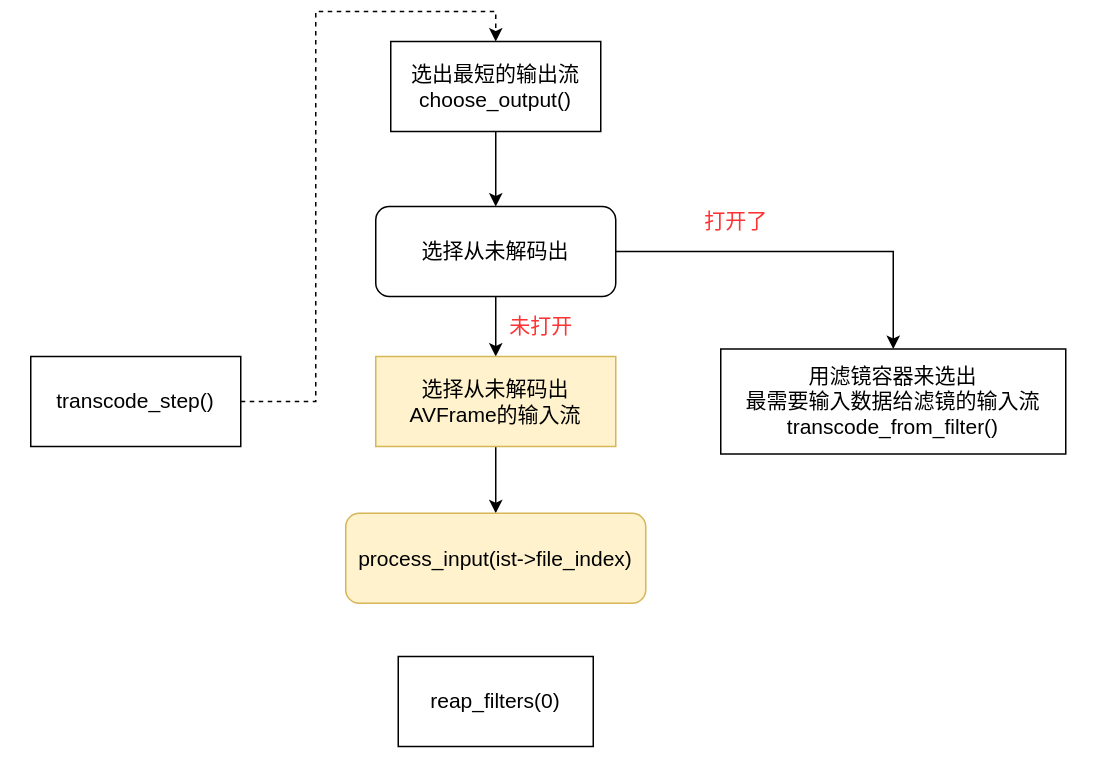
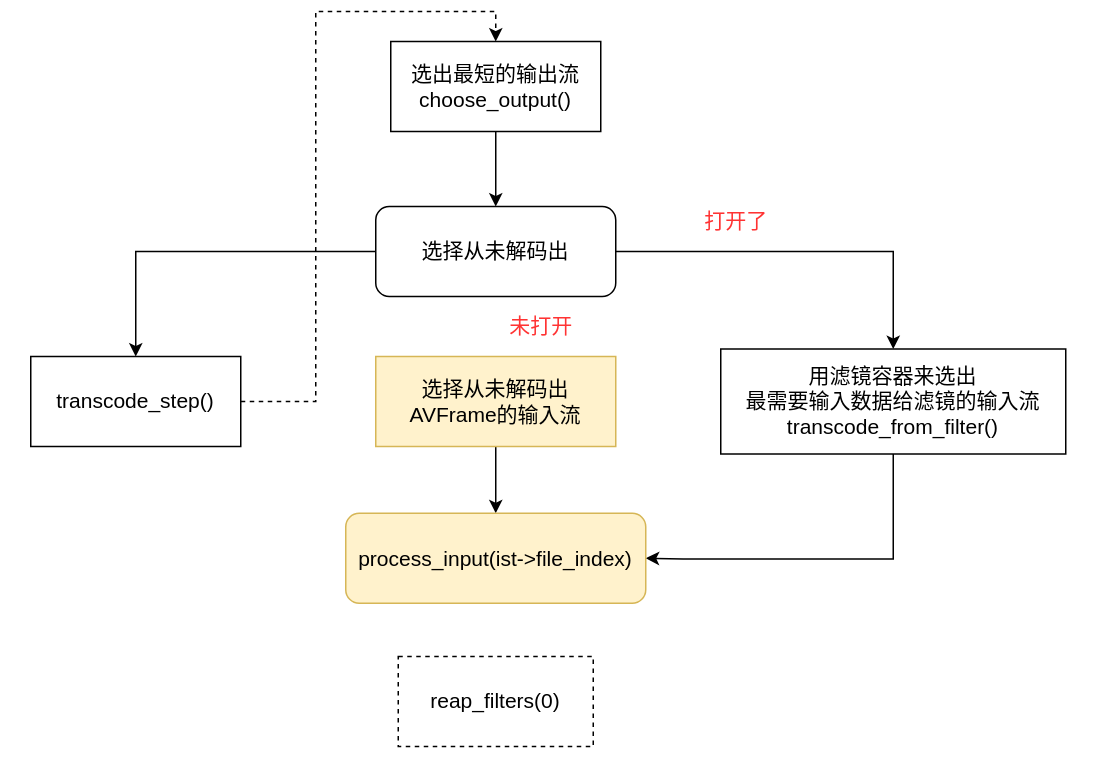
edge "选择从未解码出" -> "选择从未解码出 AVFrame的输入流": now "选择从未解码出" -> "transcode_step()"
edge "用滤镜容器来选出 最需要输入数据给滤镜的输入流 transcode_from_filter()" -> "process_input(ist->file_index)": added
node "reap_filters(0)": style solid -> dashed
